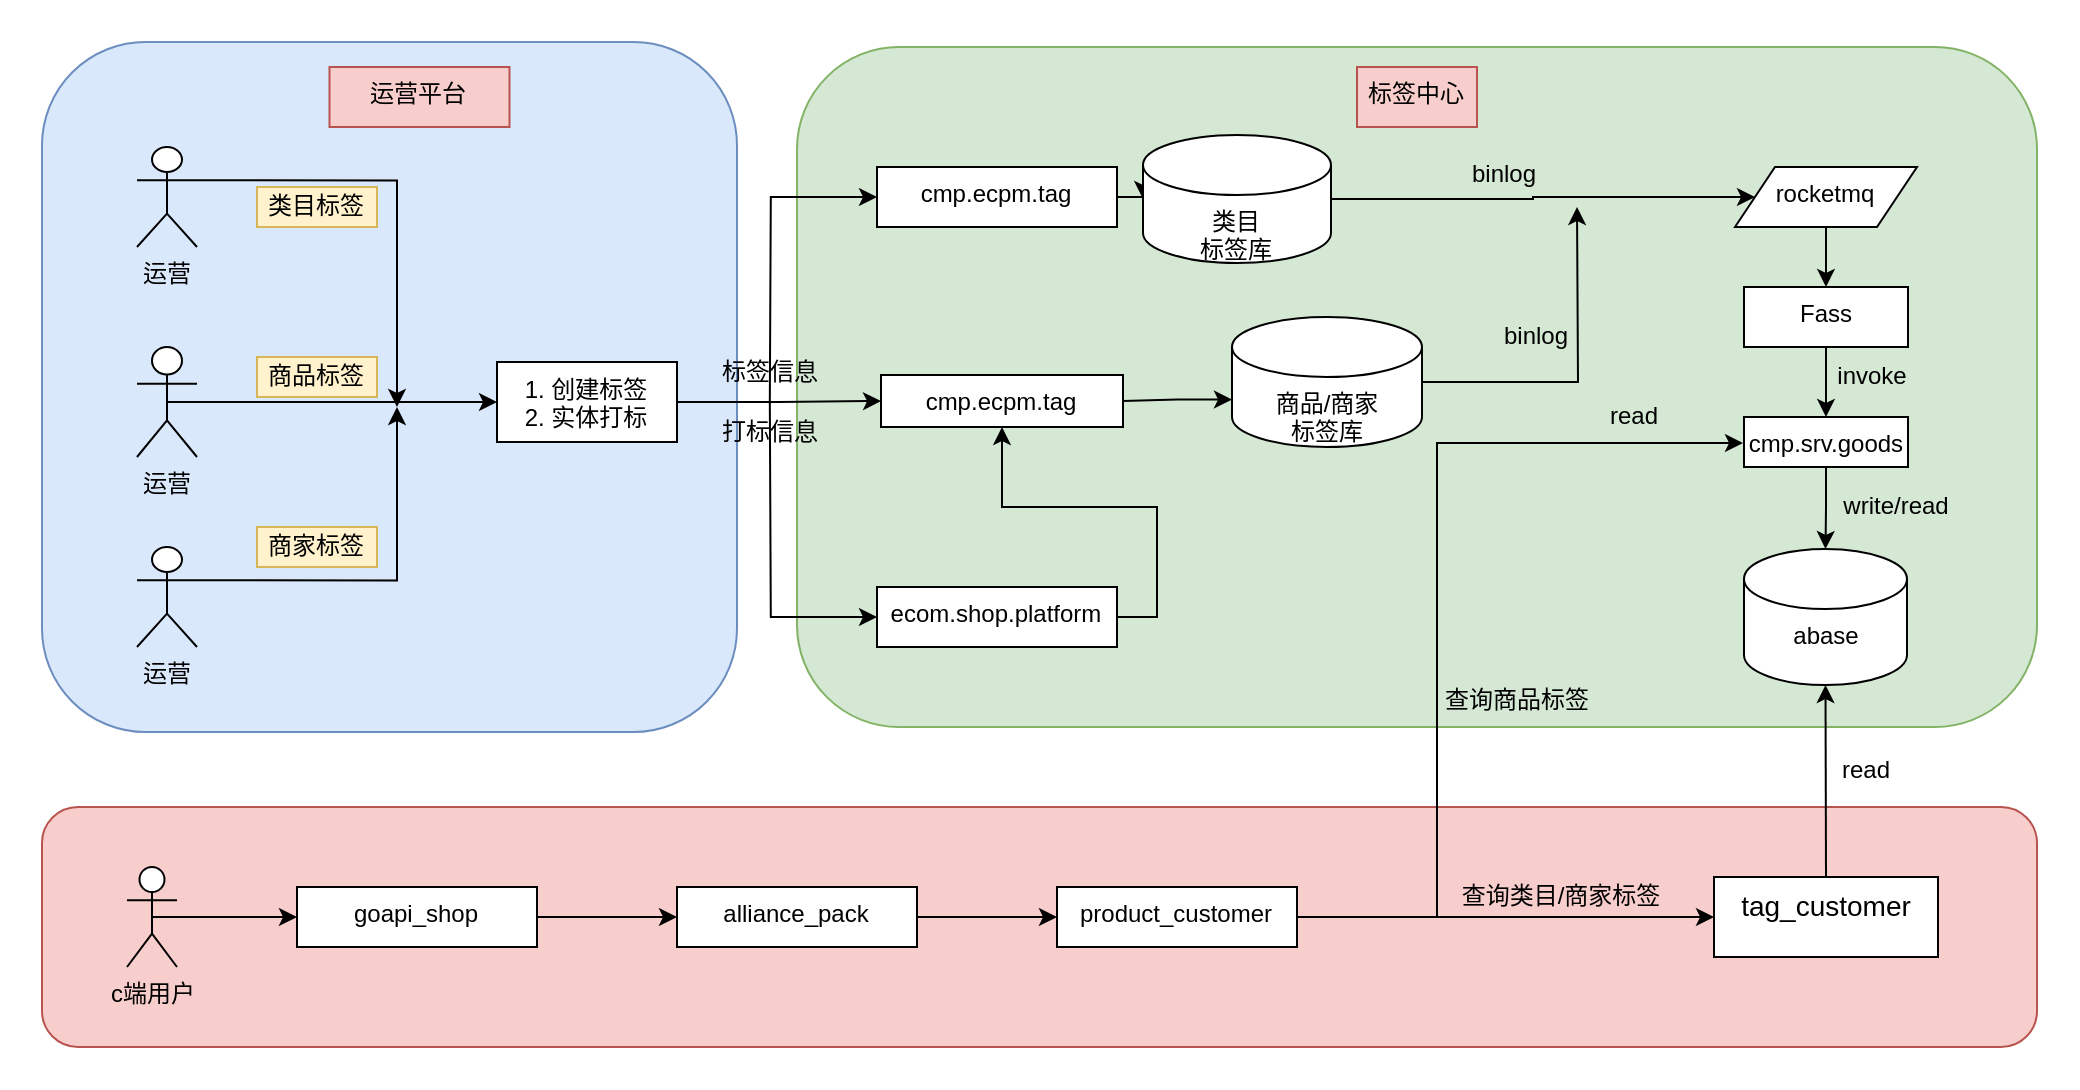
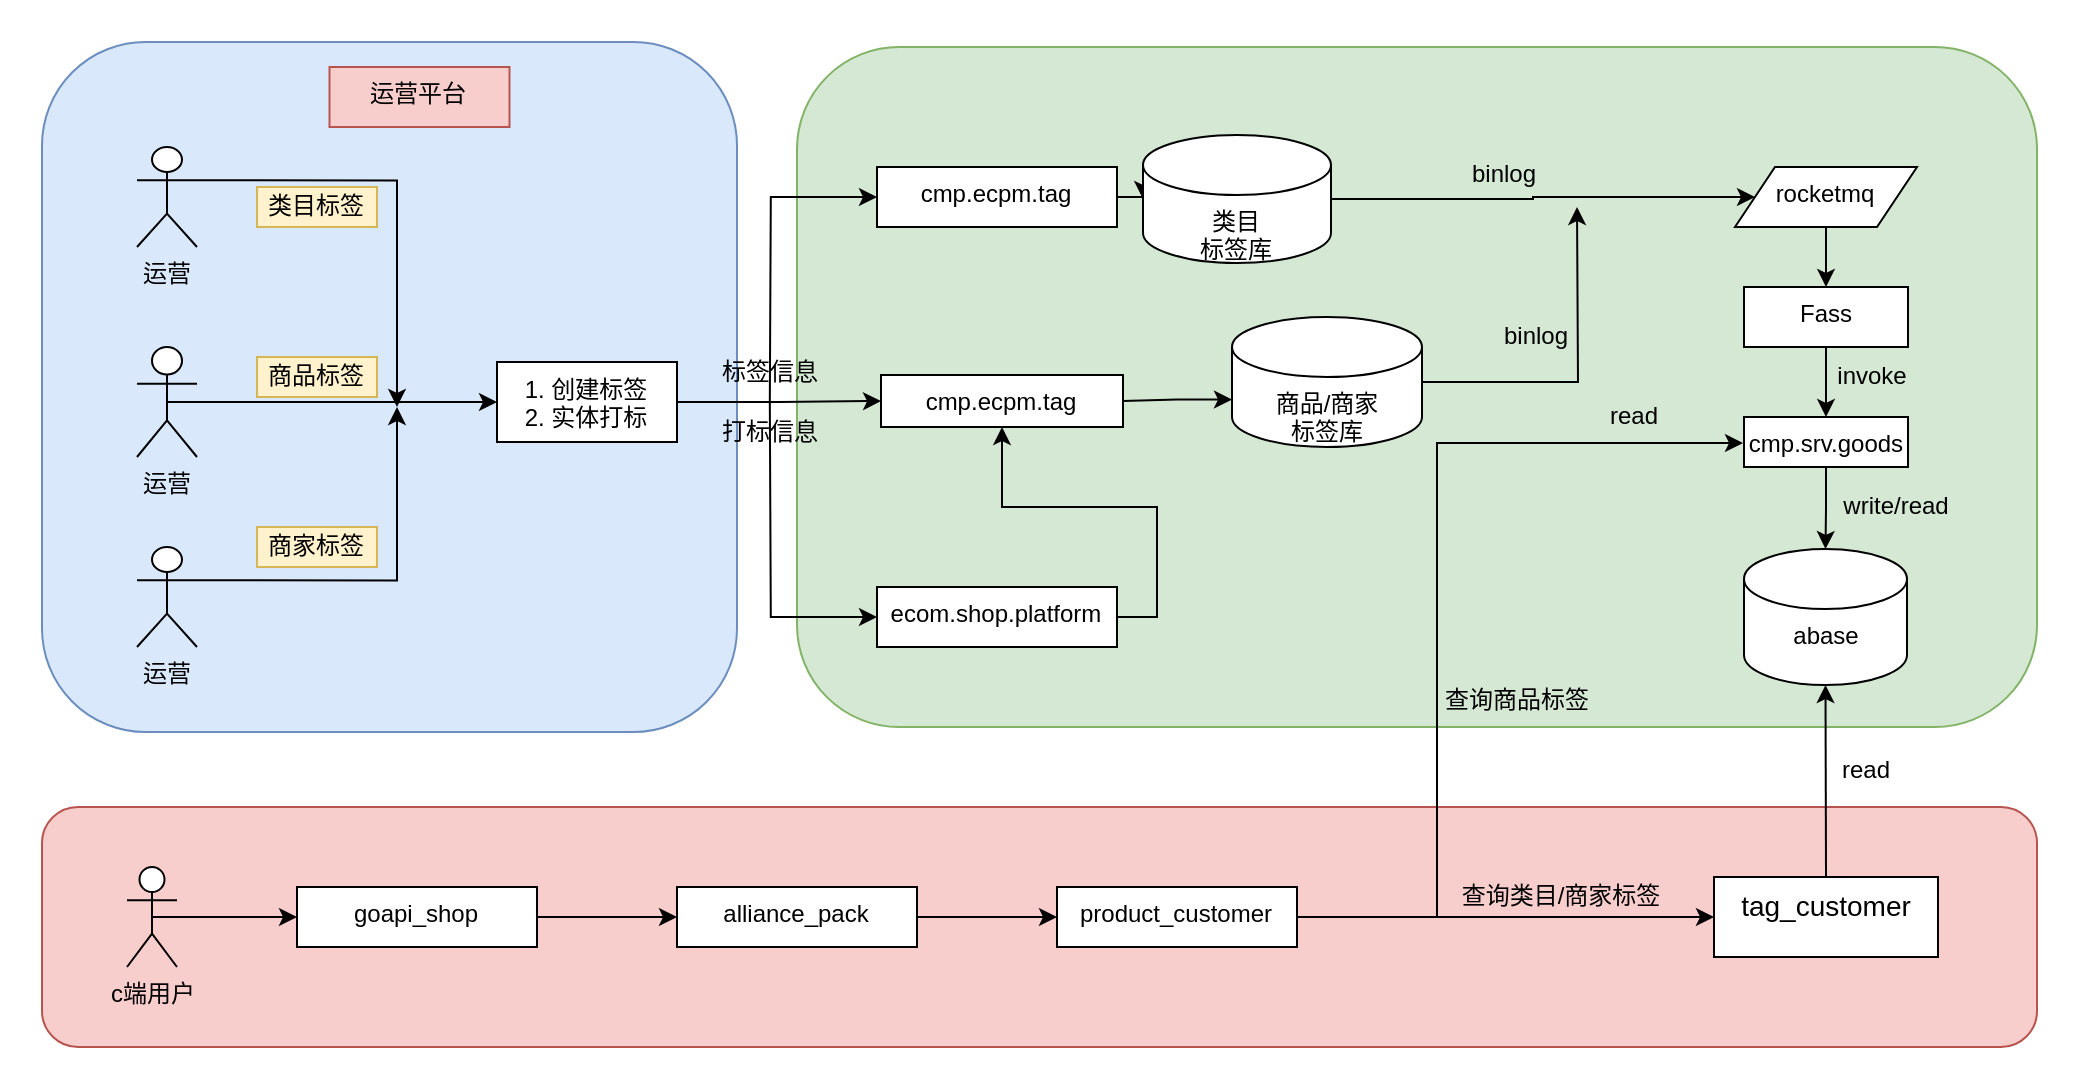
node "标签中心": removed
